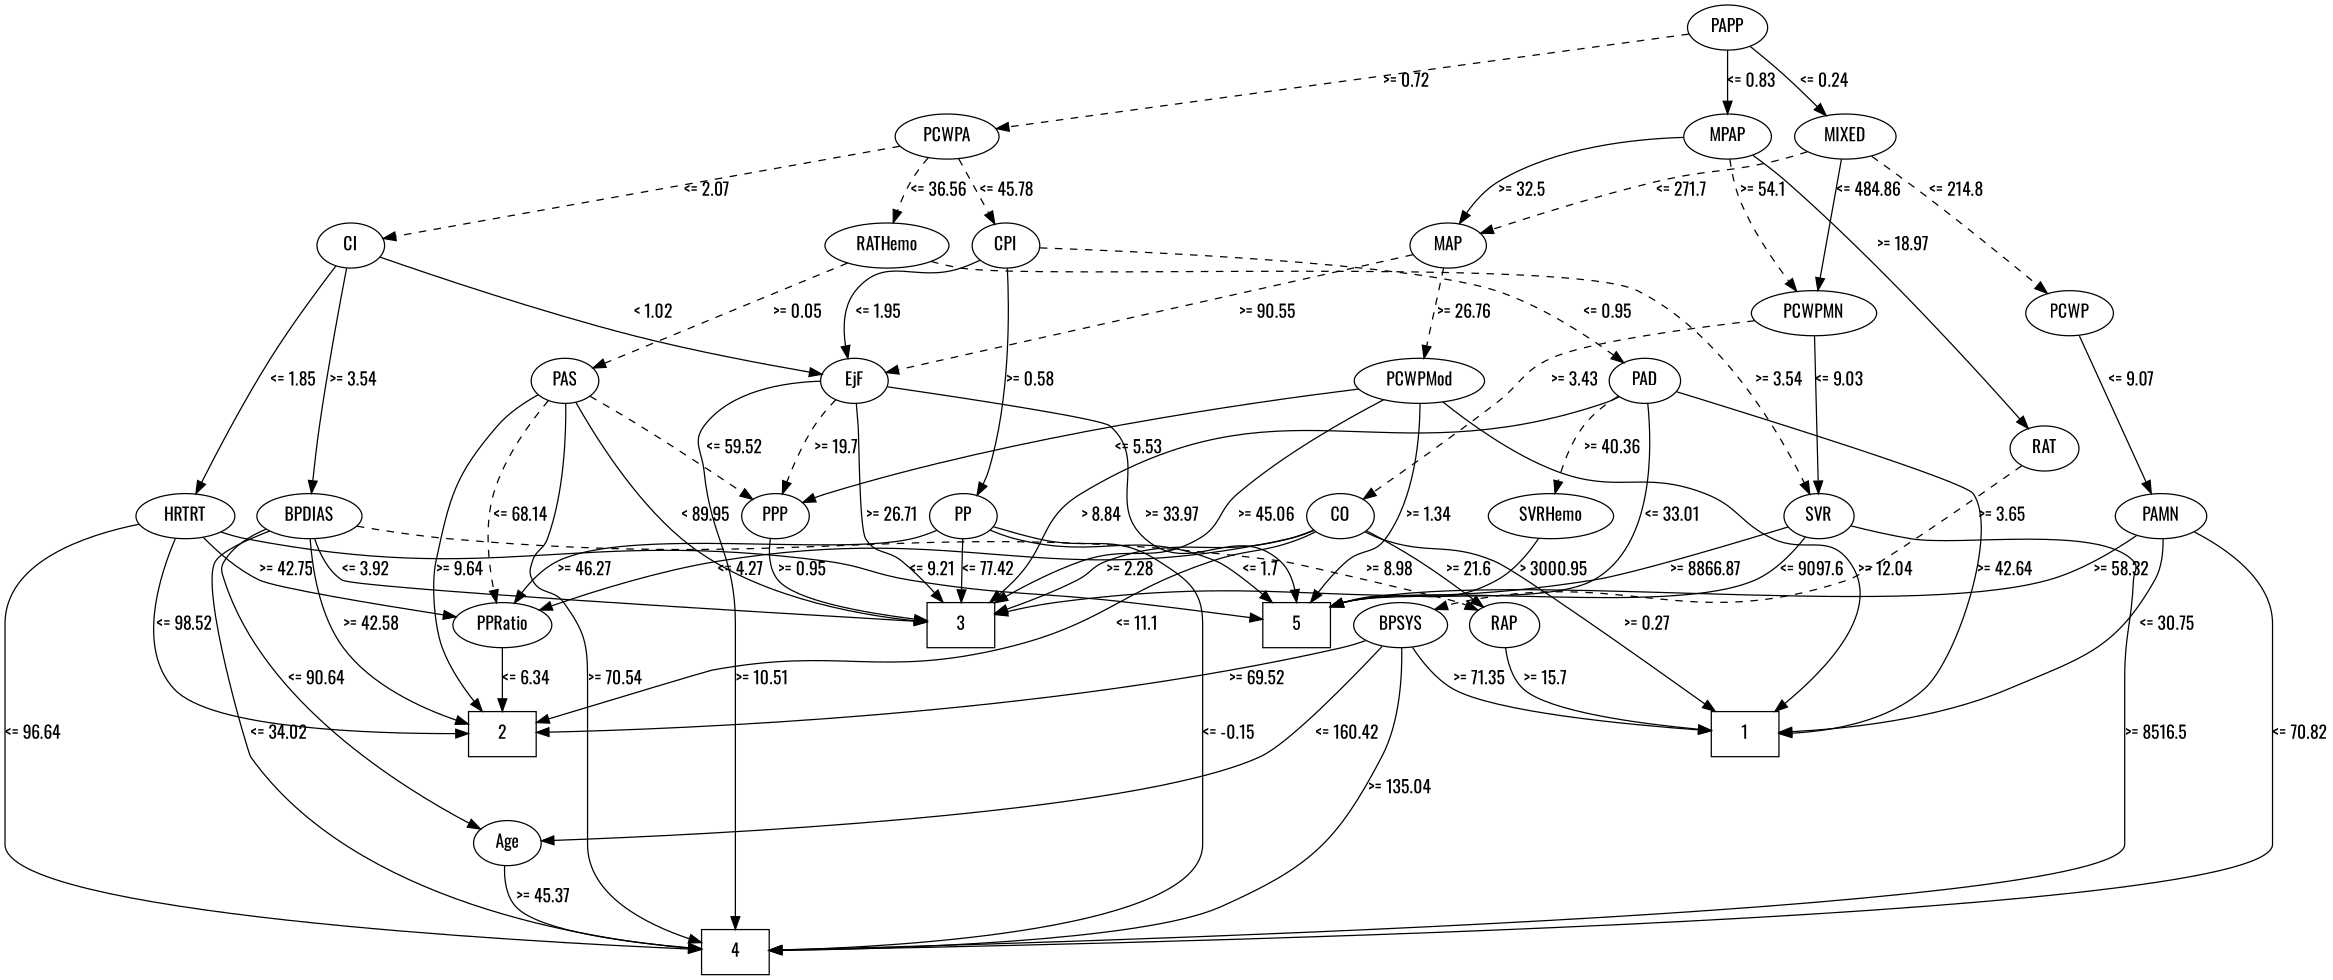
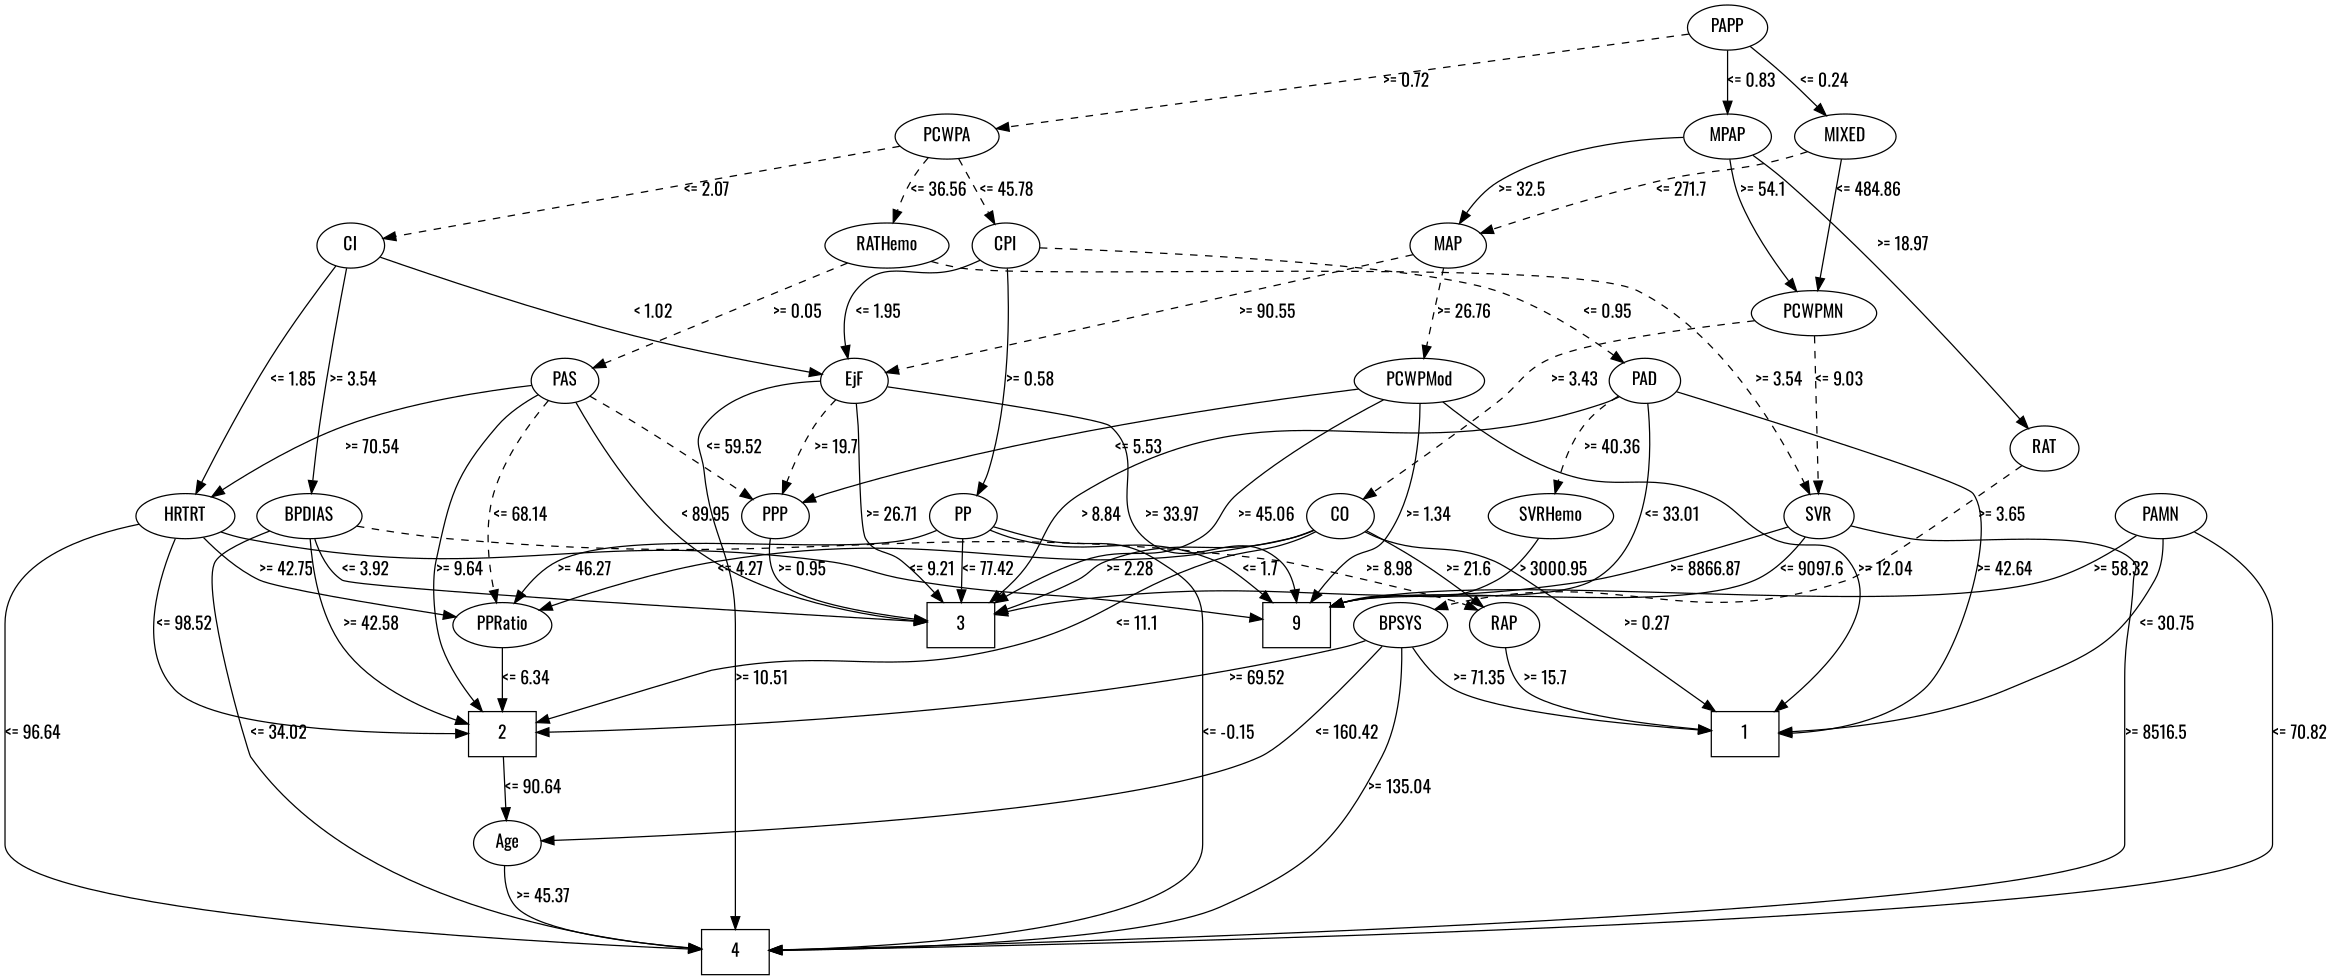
edge "MPAP" -> "PCWPMN": style dashed -> solid
node "PCWP": removed
edge "PCWPMN" -> "SVR": style solid -> dashed
node "5": label "5" -> "9"
edge "PAS" -> "4": now "PAS" -> "HRTRT"
edge "BPDIAS" -> "Age": now "2" -> "Age"
